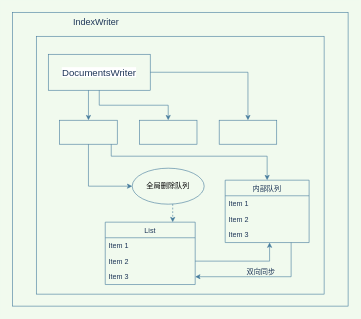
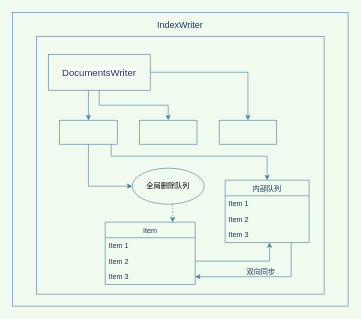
node "IndexWriter": moved (96, 21) -> (180, 24)
node "List": label "List" -> "Item"
